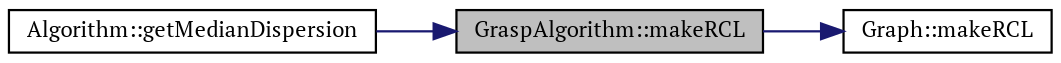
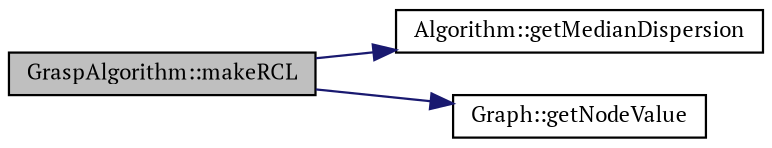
edge "Algorithm::getMedianDispersion" -> "GraspAlgorithm::makeRCL": reversed
node "Graph::makeRCL": label "Graph::makeRCL" -> "Graph::getNodeValue"
